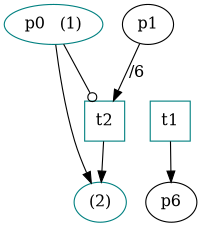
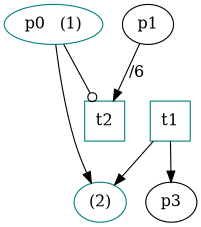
edge "t2" -> "(2)": now "t1" -> "(2)"
node "p6": label "p6" -> "p3"
